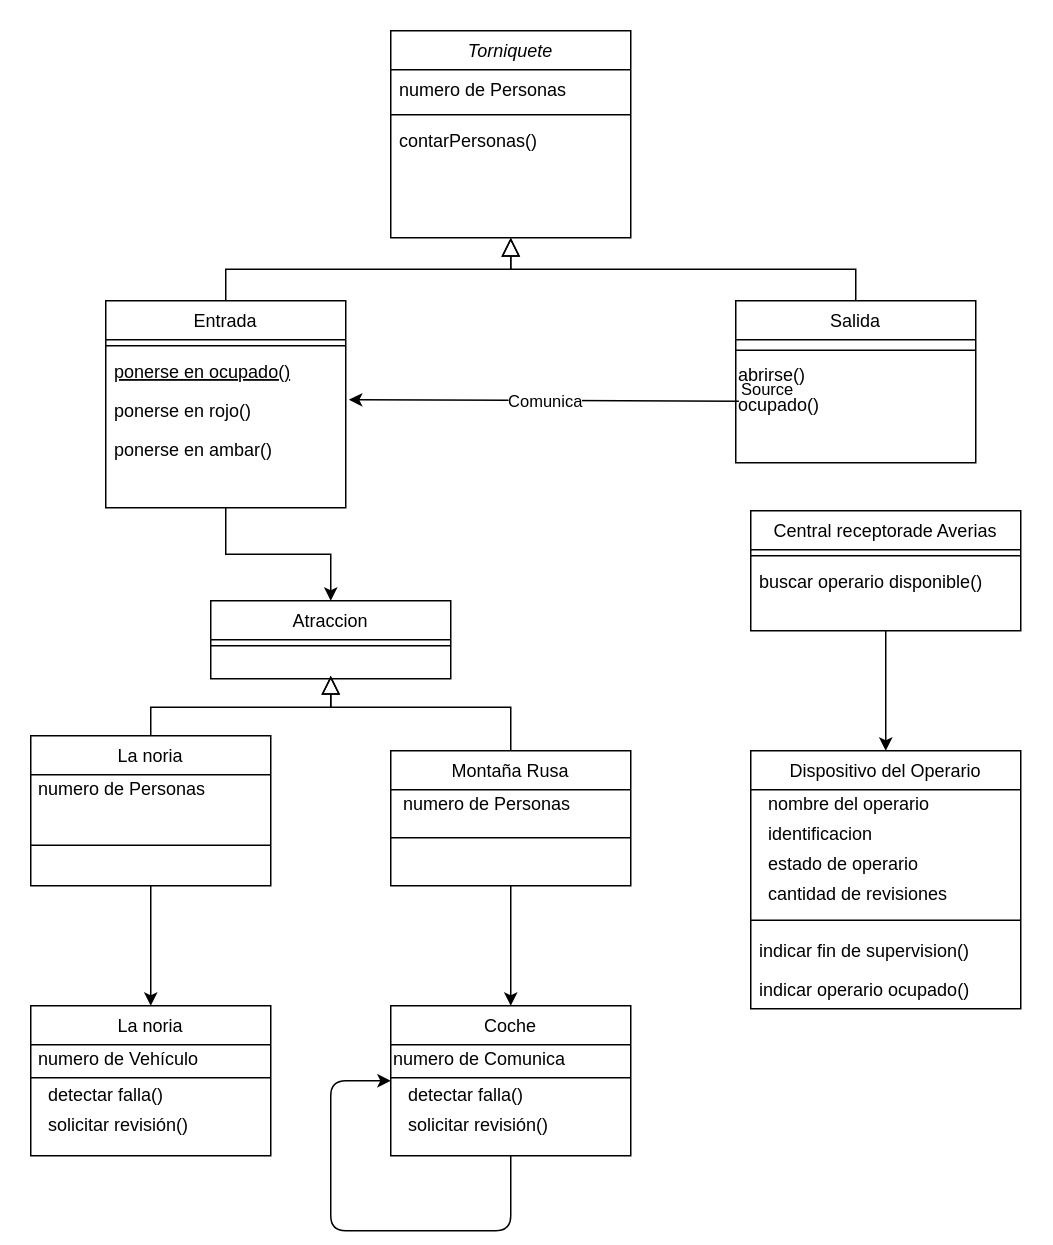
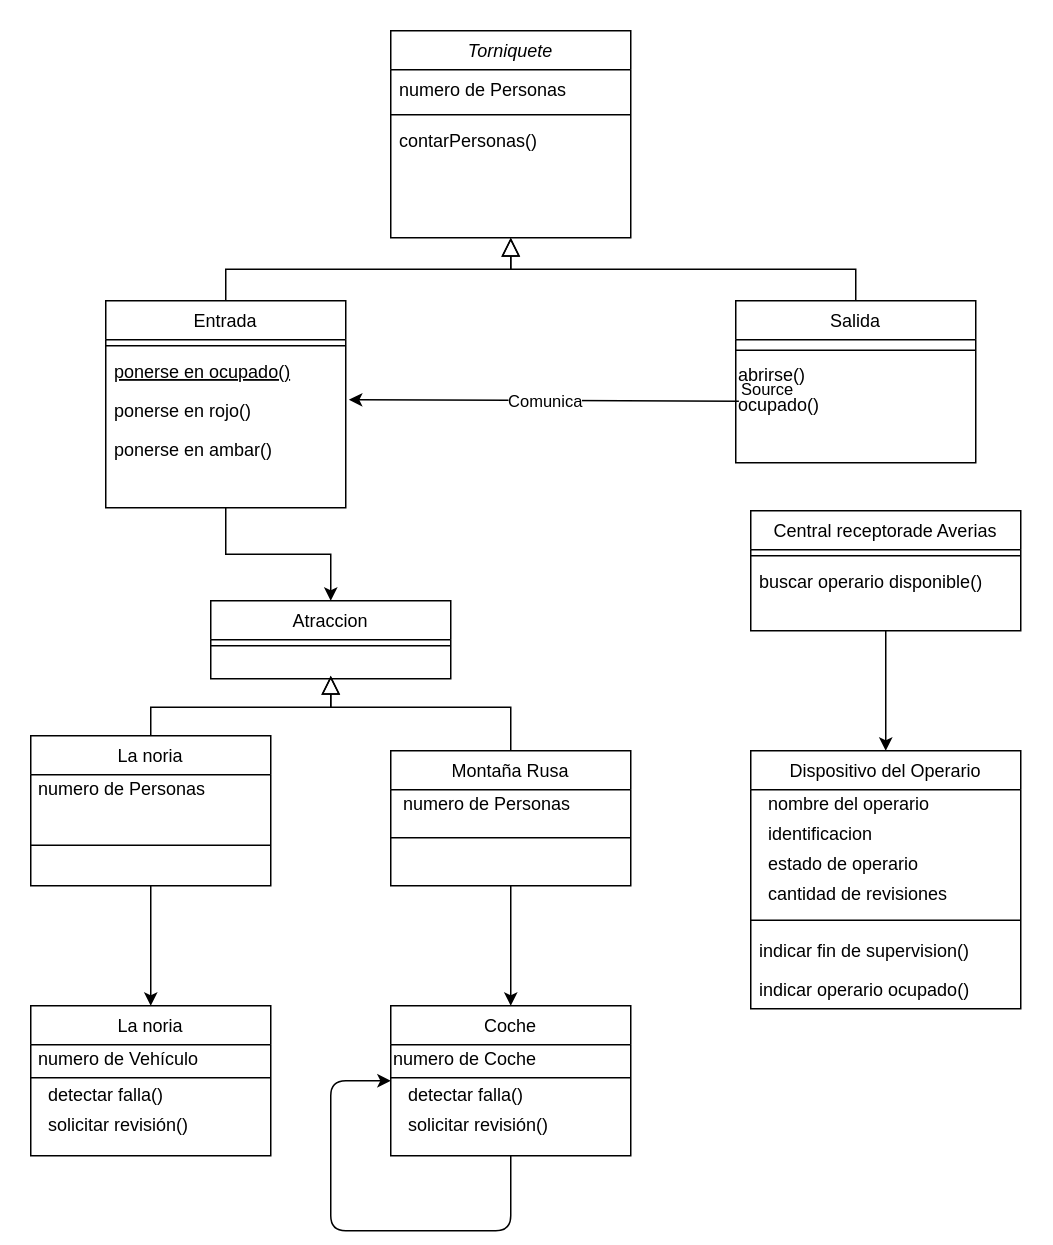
node "numero de Comunica": label "numero de Comunica" -> "numero de Coche"
